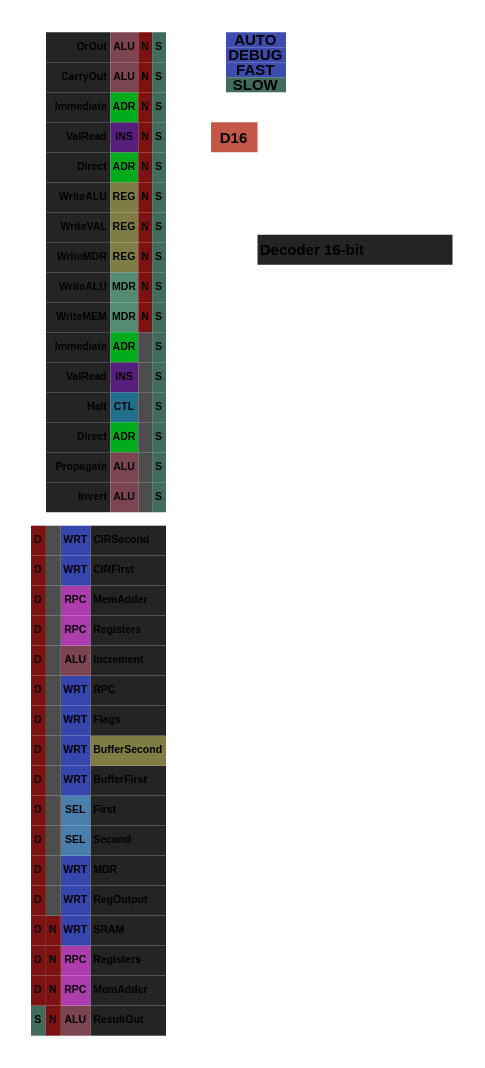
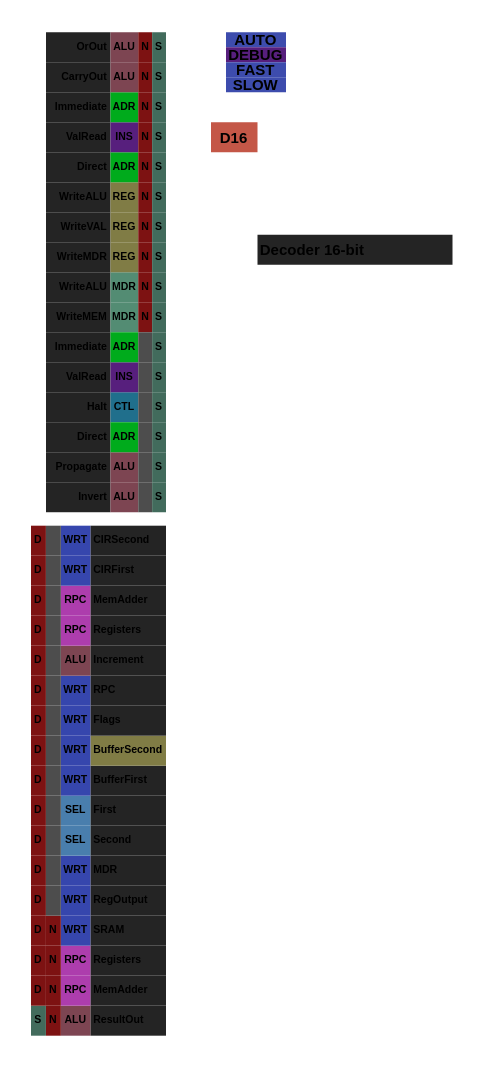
node "DEBUG": fillcolor #3d4cad -> #571f7d
node "SLOW": fillcolor #426b5c -> #3d4cad
